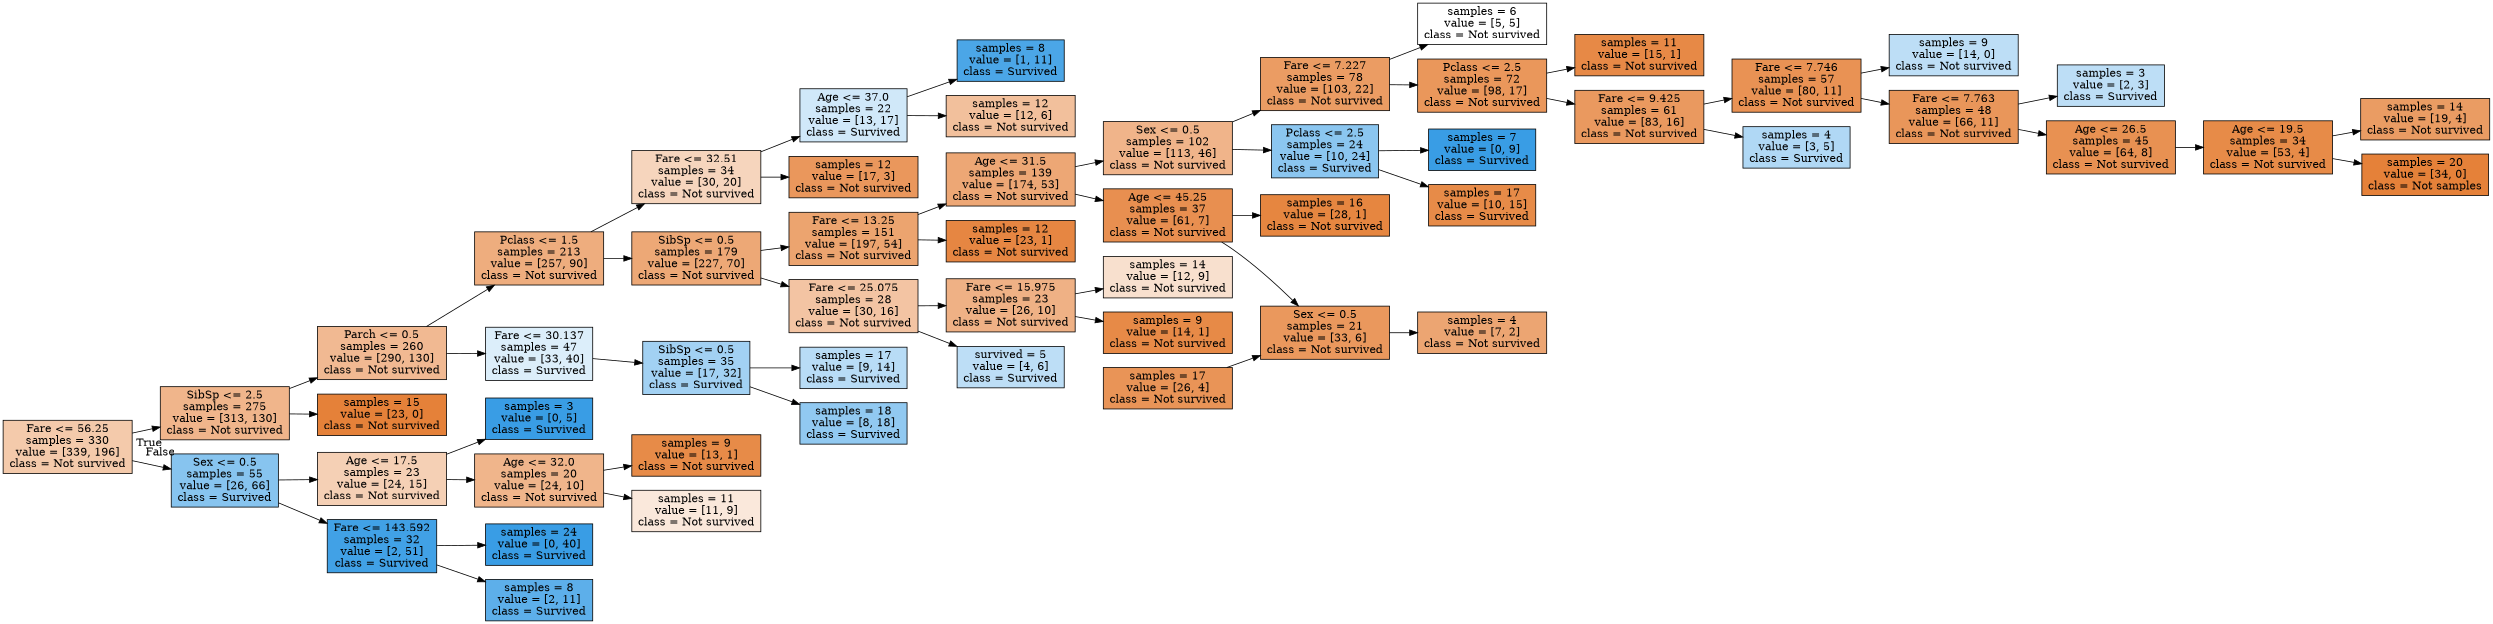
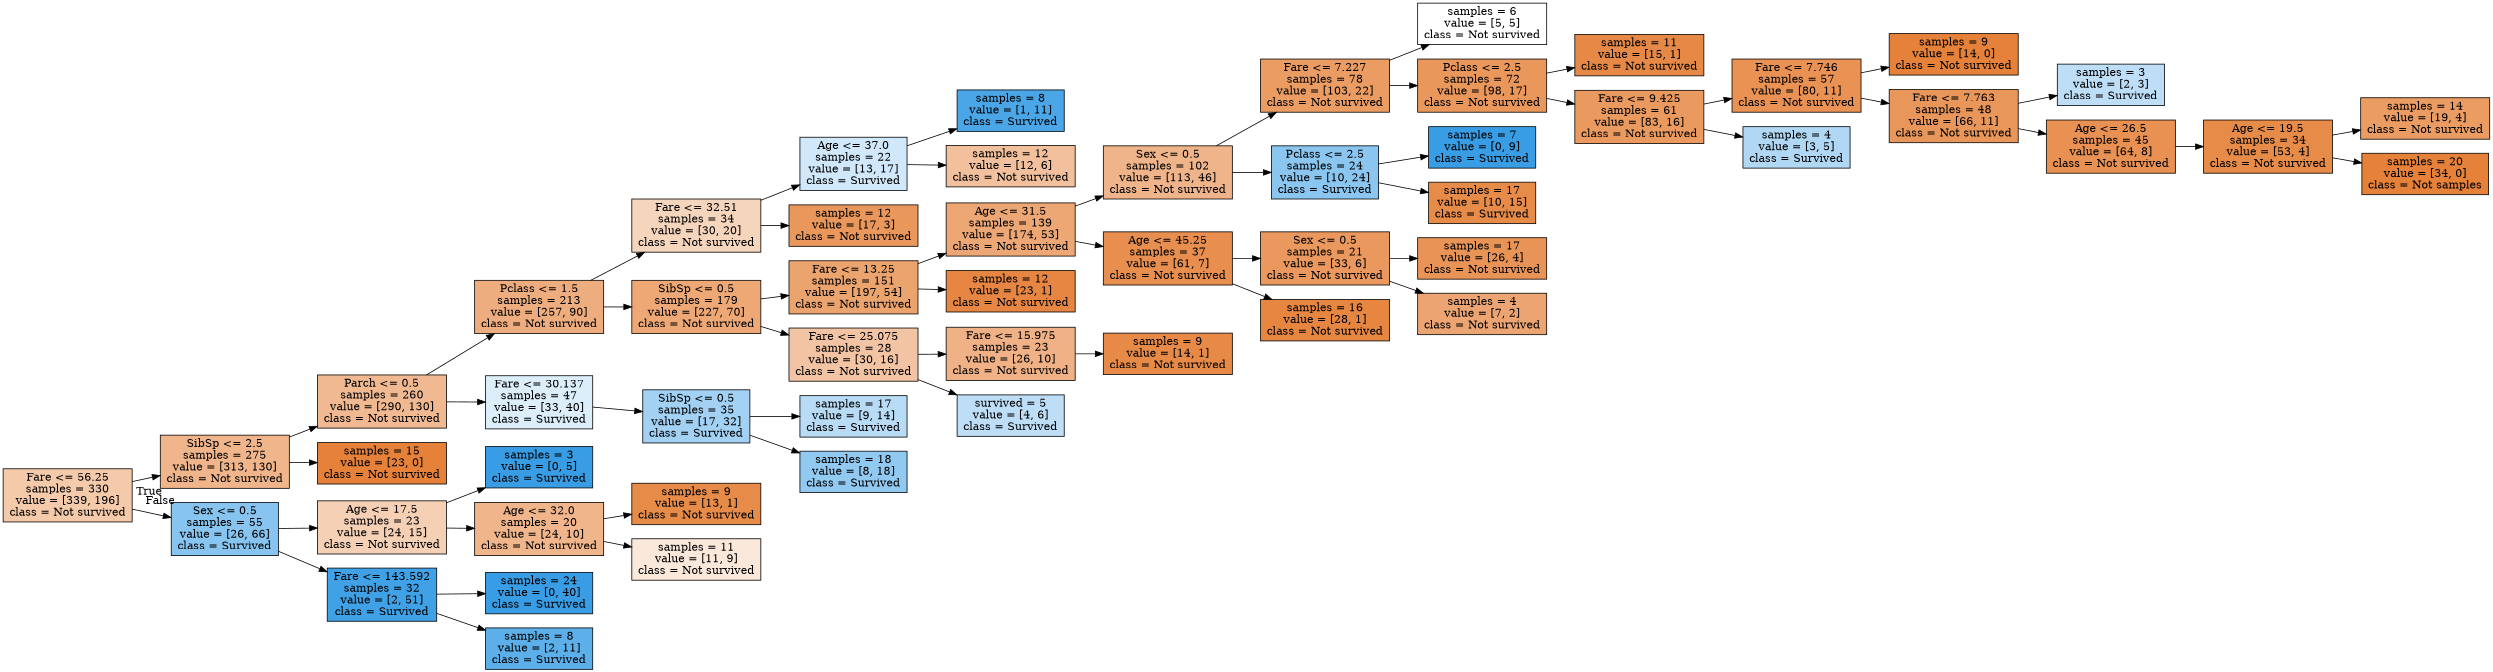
node "samples = 9 value = [14, 0] class = Not survived": fillcolor #bddef6 -> #e58139
node "samples = 14 value = [12, 9] class = Not survived": removed
edge "samples = 17 value = [26, 4] class = Not survived" -> "Sex <= 0.5 samples = 21 value = [33, 6] class = Not survived": reversed
